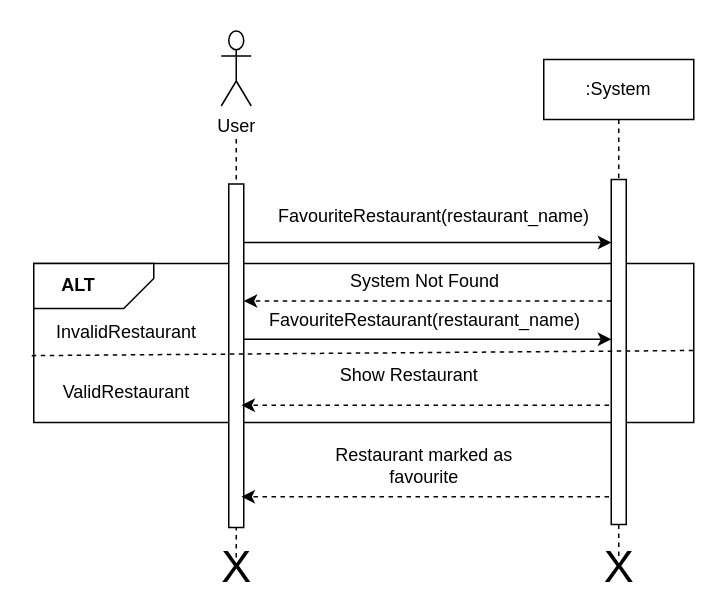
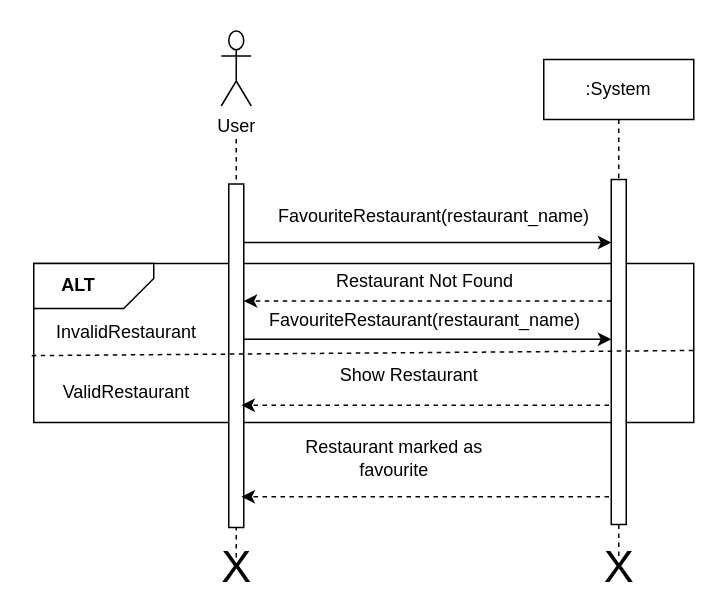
node "System Not Found": label "System Not Found" -> "Restaurant Not Found"
node "Restaurant marked as favourite": moved (424, 466) -> (394, 458)
